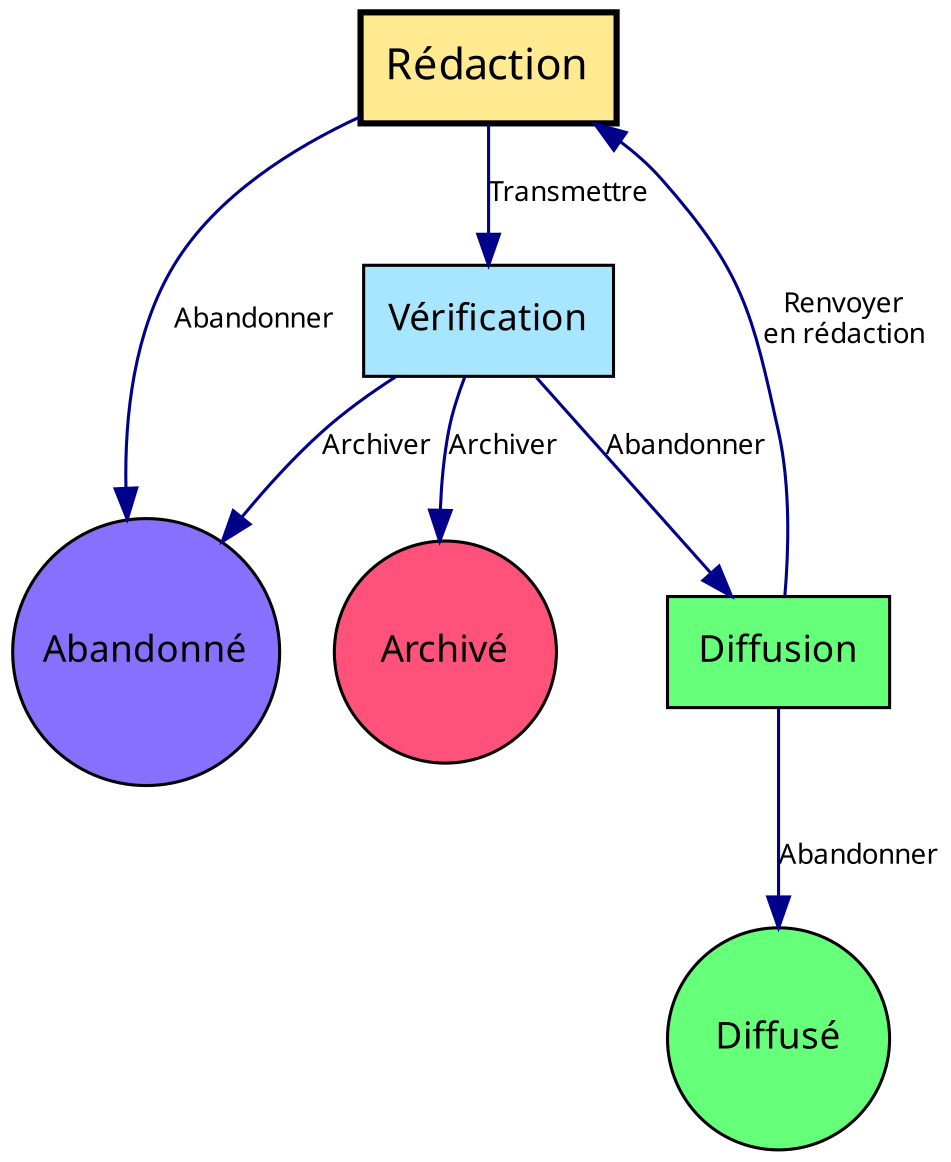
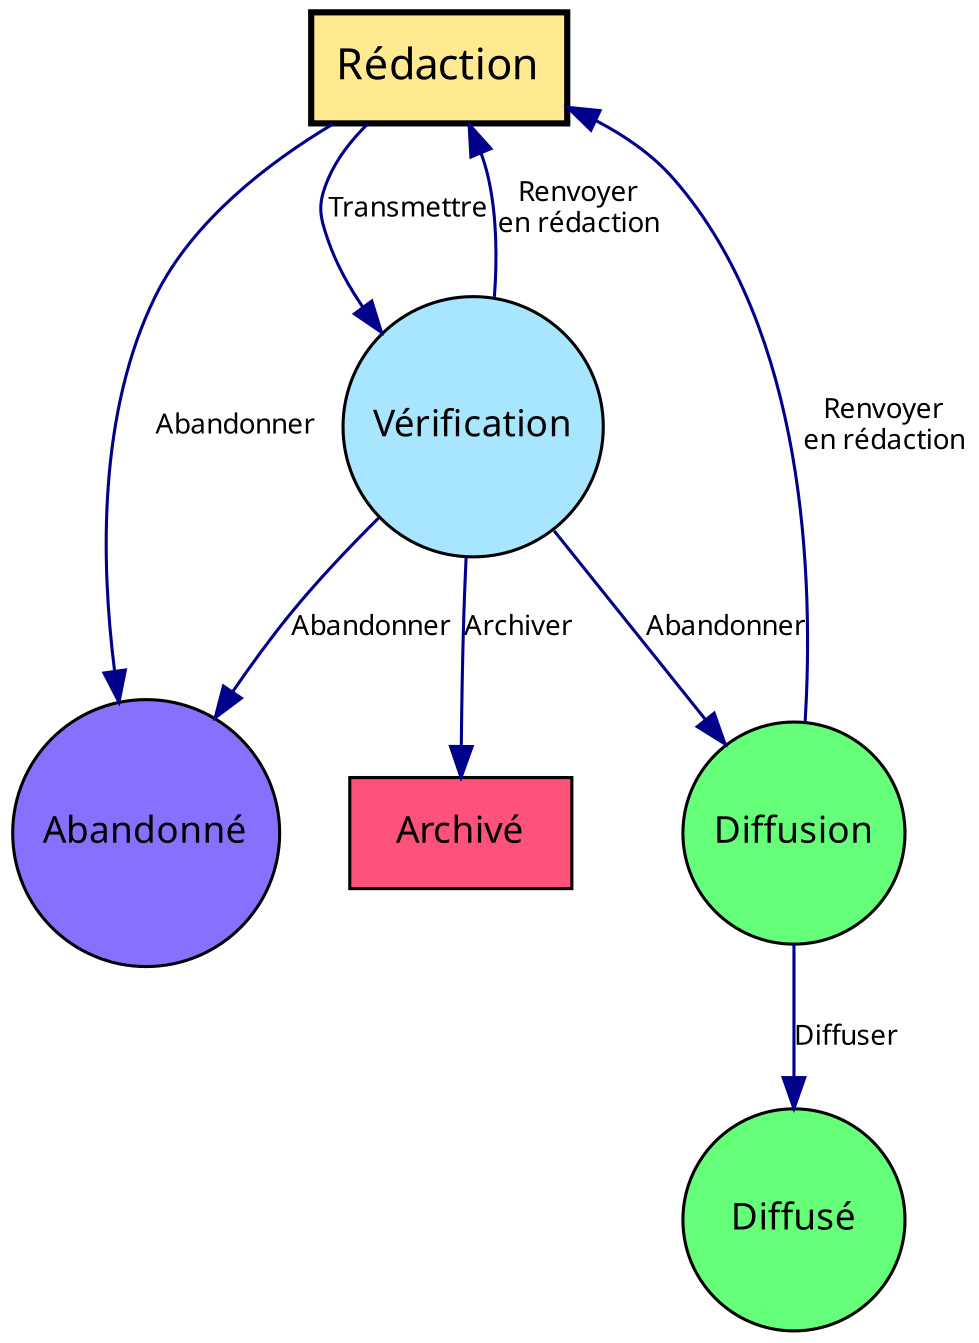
edge "Vérification" -> "Rédaction": added, label "Renvoyer en rédaction"
node "Vérification": shape box -> circle
edge "Vérification" -> "Abandonné": label "Archiver" -> "Abandonner"
node "Archivé": shape circle -> box
node "Diffusion": shape box -> circle
edge "Diffusion" -> "Diffusé": label "Abandonner" -> "Diffuser"
